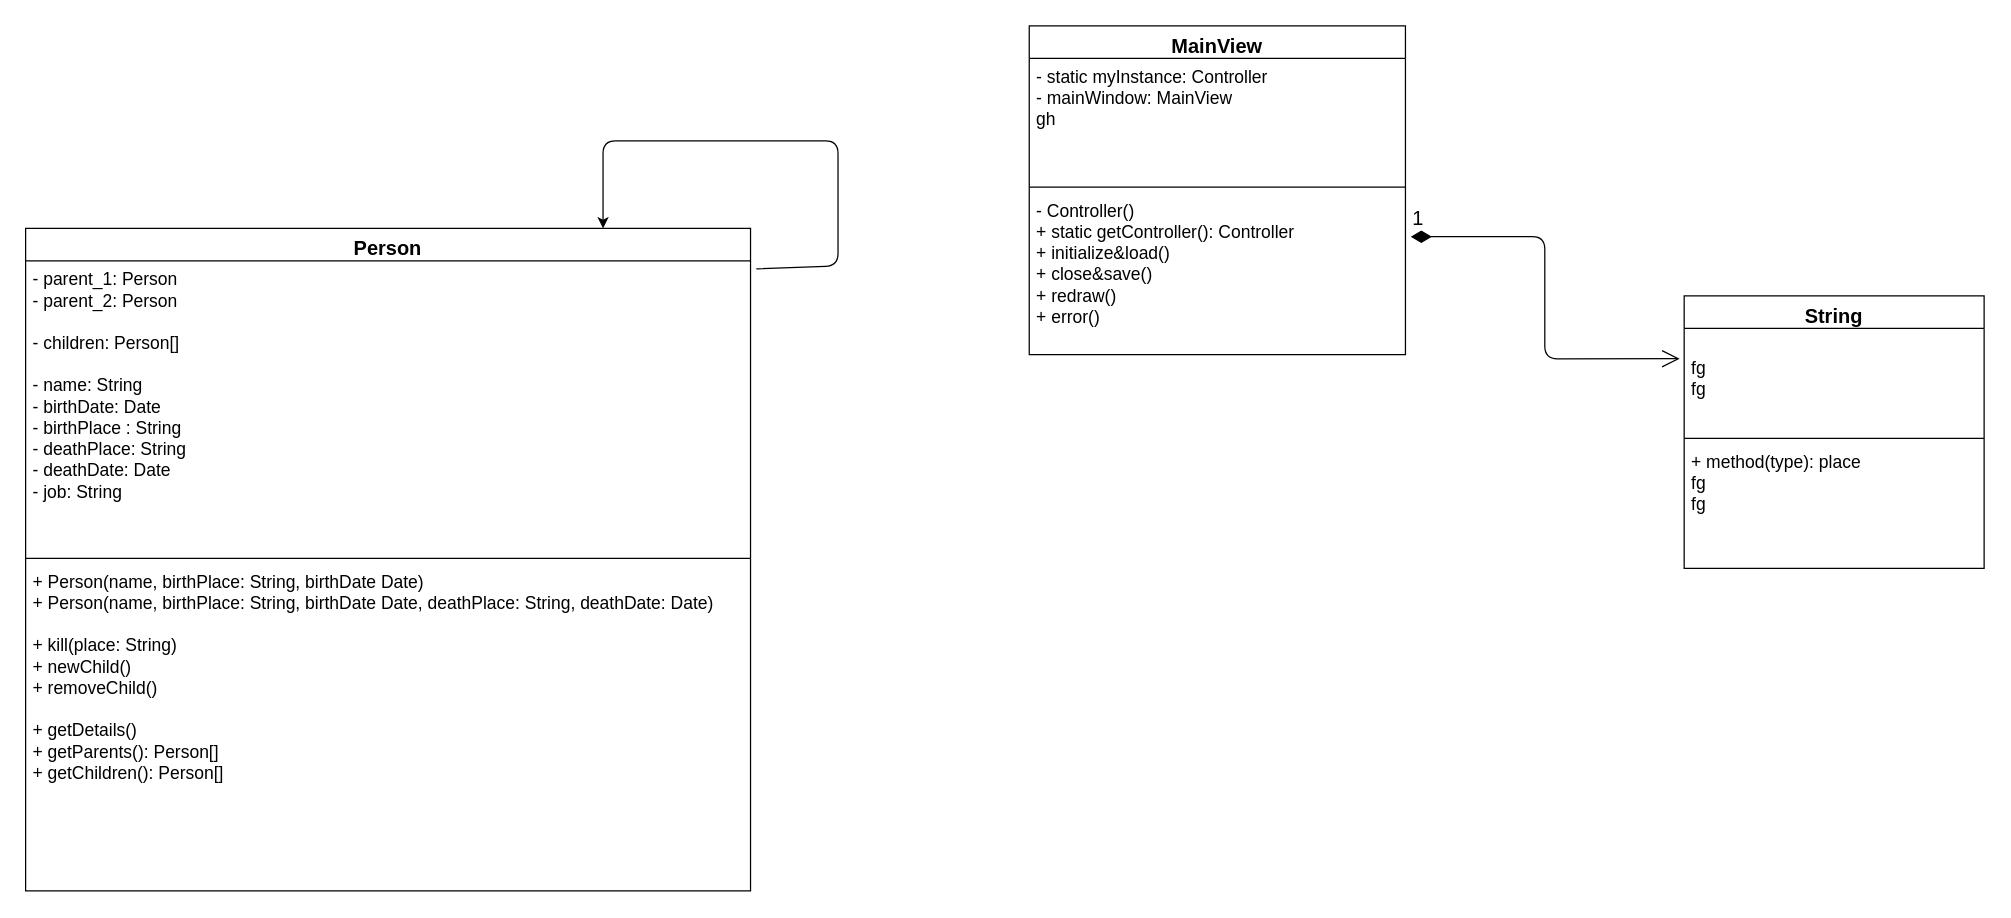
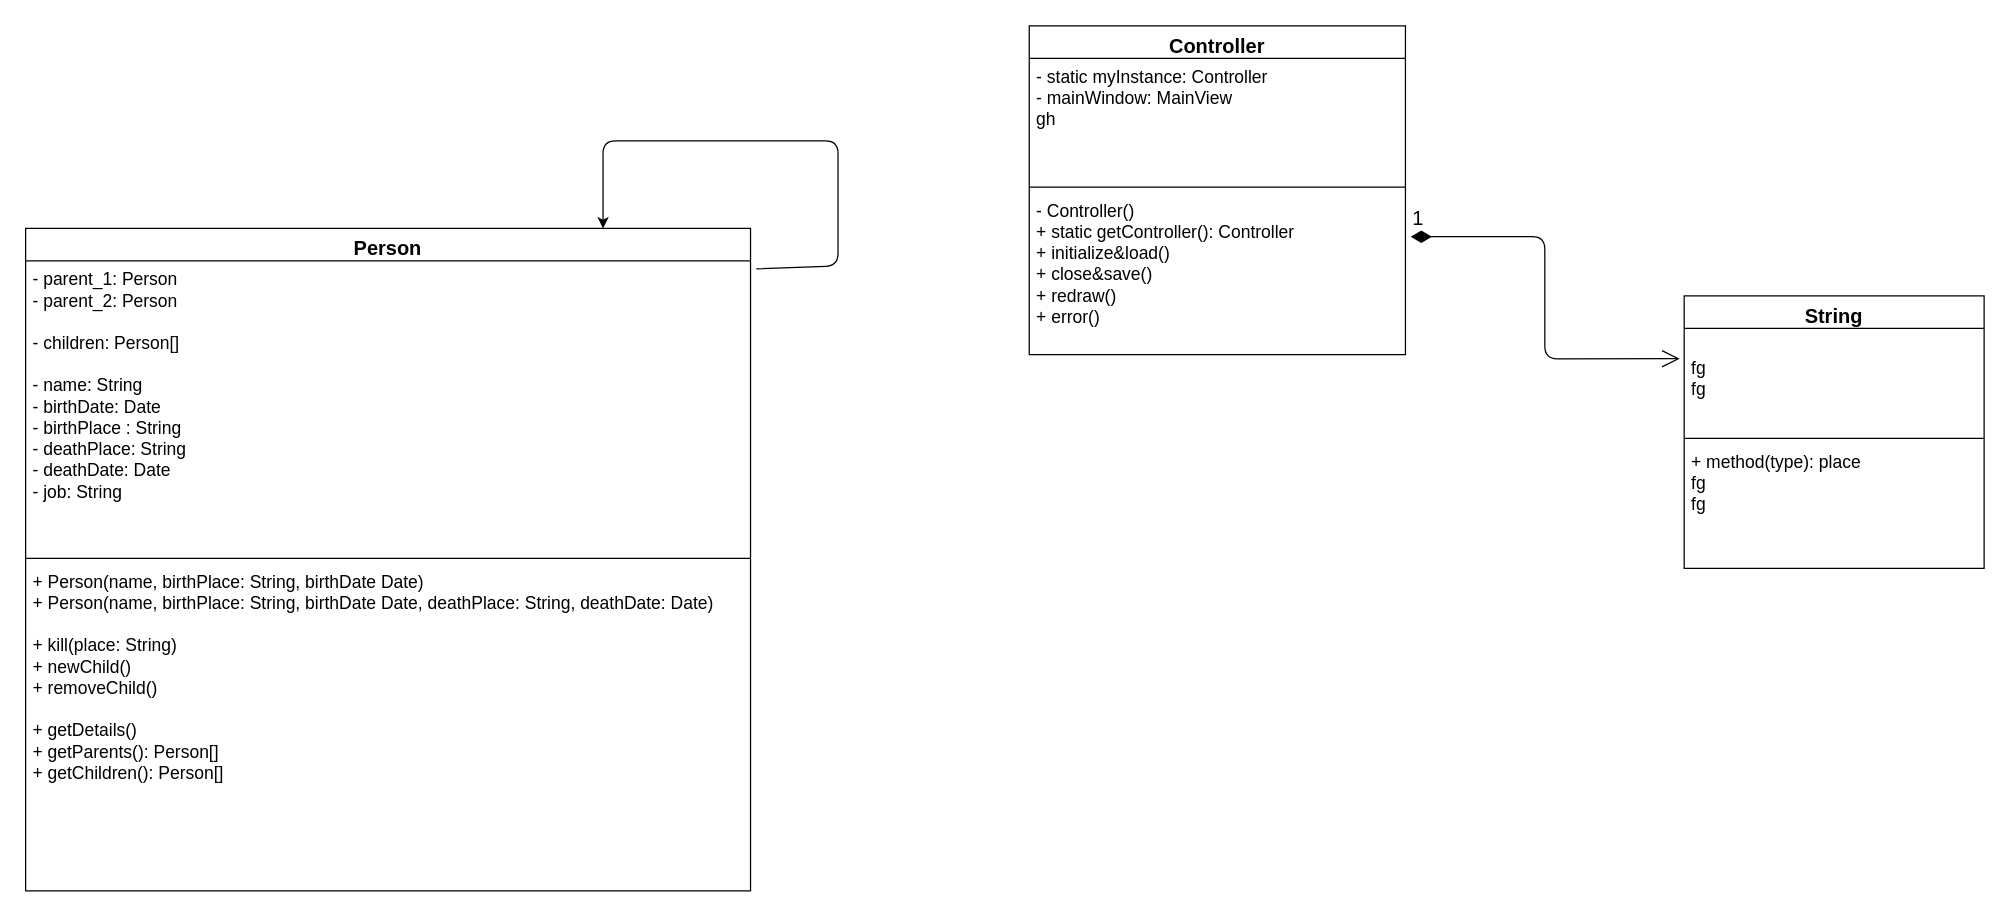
node "MainView": label "MainView" -> "Controller"
